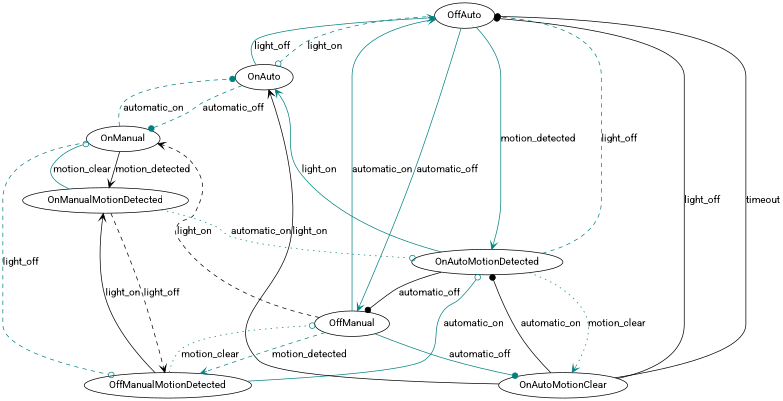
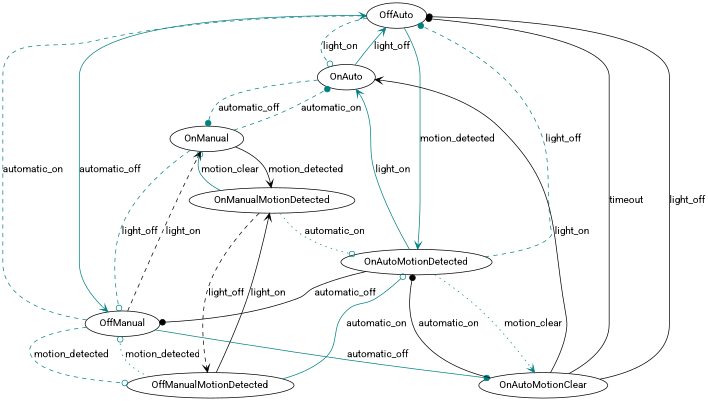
edge "OffManual" -> "OffAuto": style solid -> dashed
edge "OnManual" -> "OffManualMotionDetected": now "OnManual" -> "OffManual"
edge "OffManual" -> "OffManualMotionDetected": arrowhead vee -> odot
edge "OffManualMotionDetected" -> "OffManual": label "motion_clear" -> "motion_detected"
